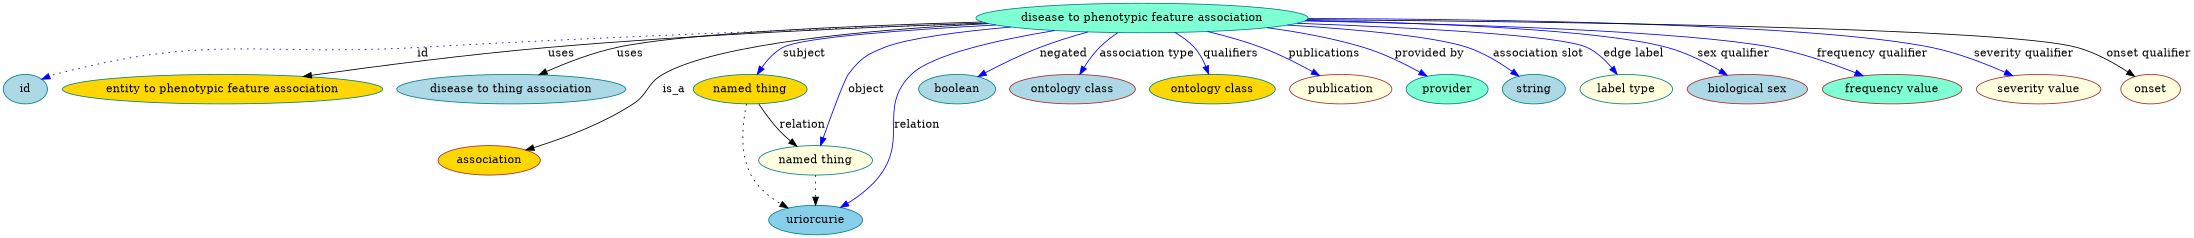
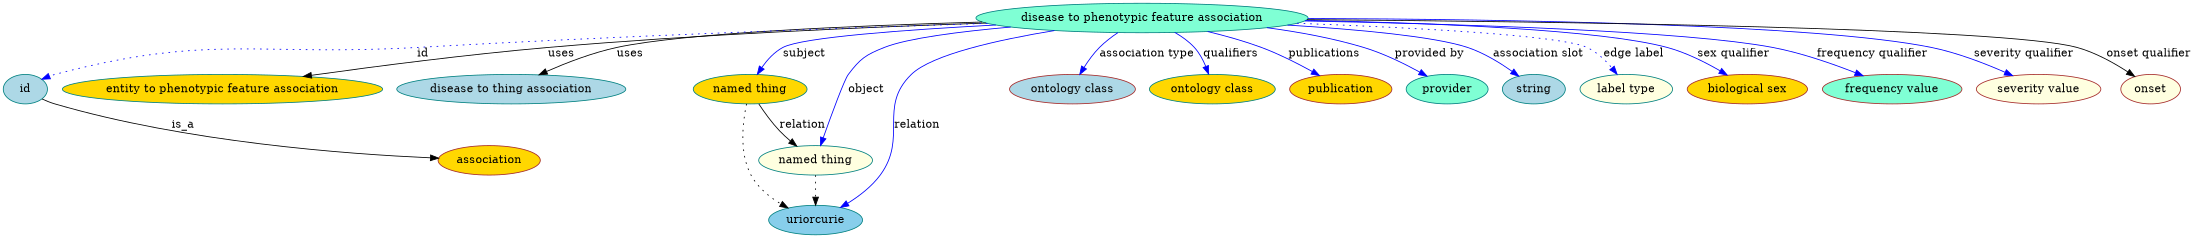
edge "disease to phenotypic feature association" -> "label type": style solid -> dotted
edge "disease to phenotypic feature association" -> "association": now "id" -> "association"
node "boolean": removed
node "publication": fillcolor lightyellow -> gold
node "biological sex": fillcolor lightblue -> gold
